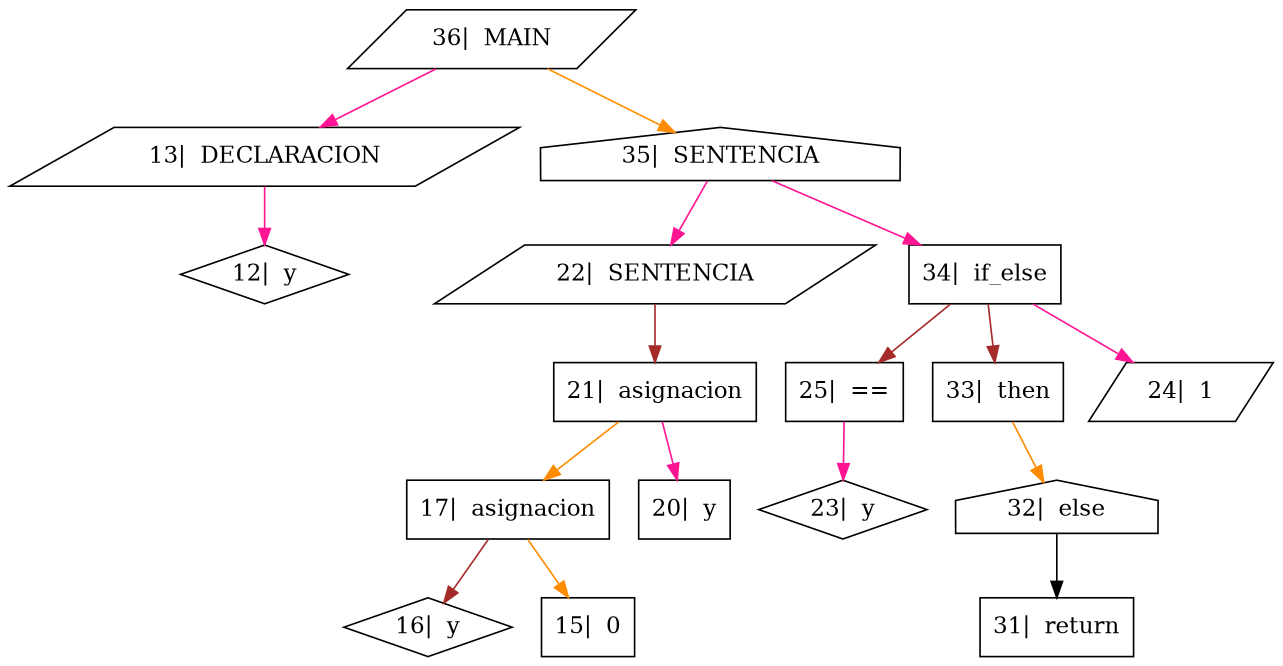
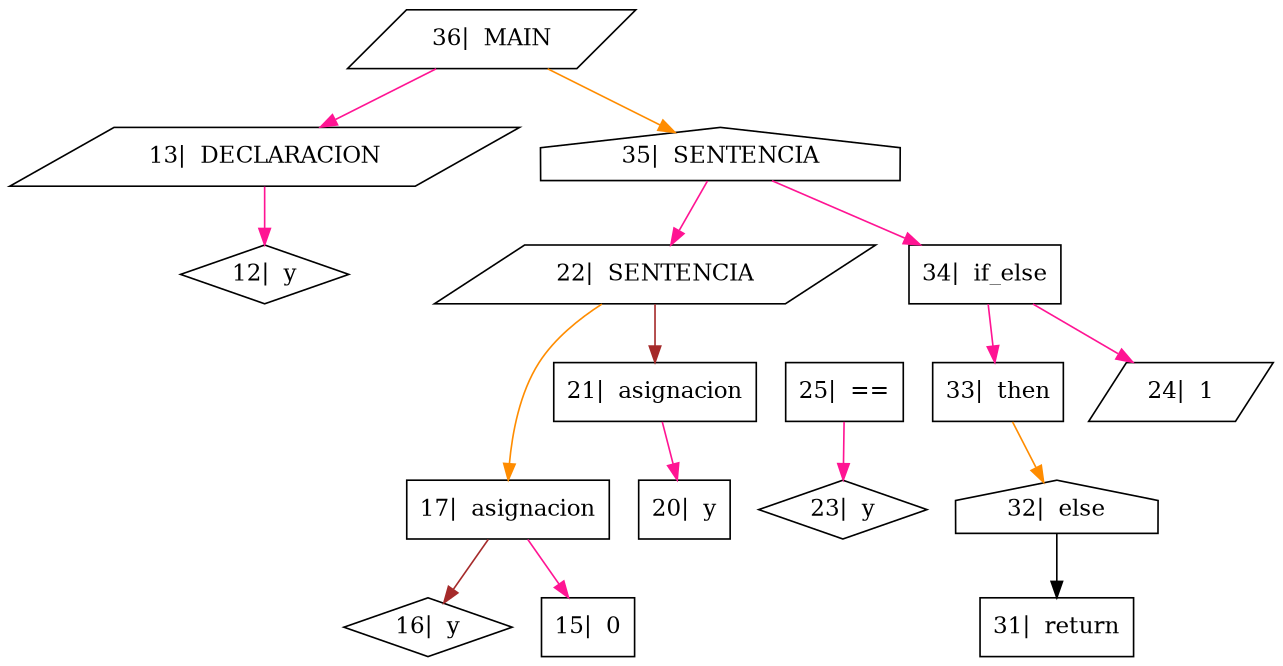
edge "34|  if_else" -> "33|  then": color brown -> deeppink
edge "34|  if_else" -> "25|  ==": removed
edge "21|  asignacion" -> "17|  asignacion": now "22|  SENTENCIA" -> "17|  asignacion"
edge "17|  asignacion" -> "15|  0": color darkorange -> deeppink
